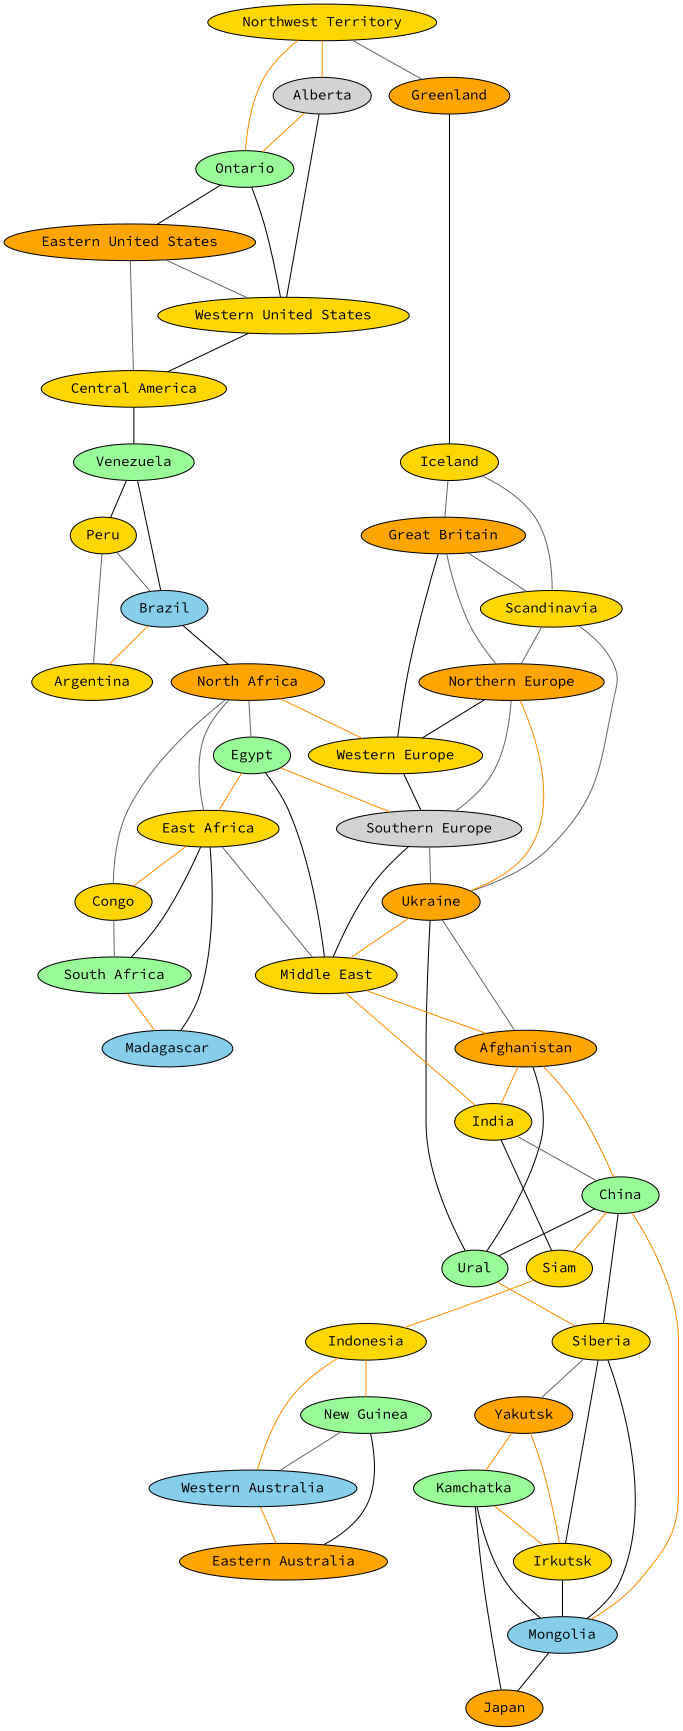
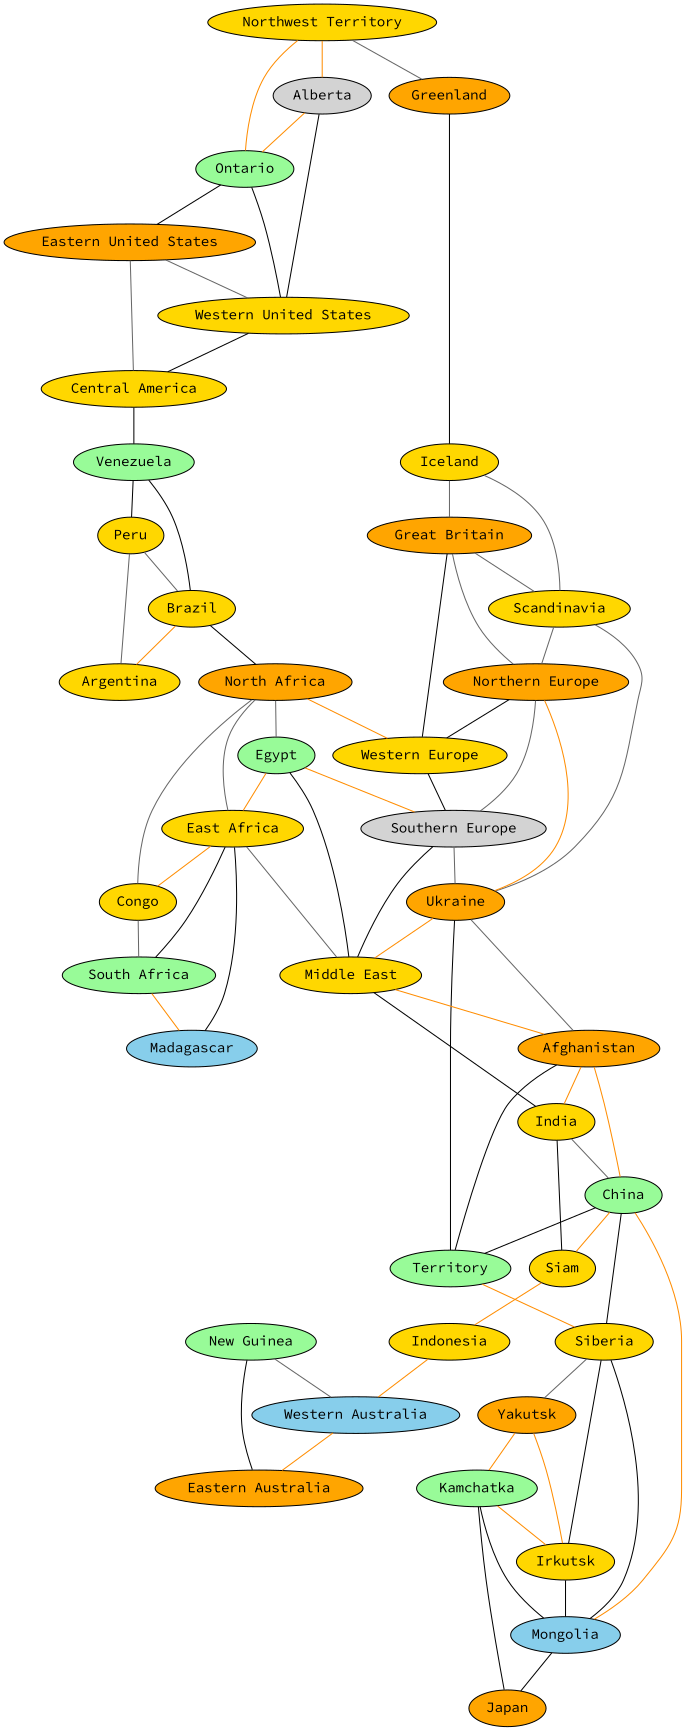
node "Brazil": fillcolor skyblue -> gold
edge "Middle East" -- "India": color darkorange -> black
node "Ural": label "Ural" -> "Territory"
edge "Indonesia" -- "New Guinea": removed
